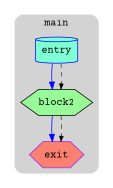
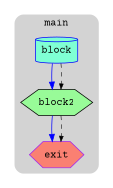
node "entry": label "entry" -> "block"
